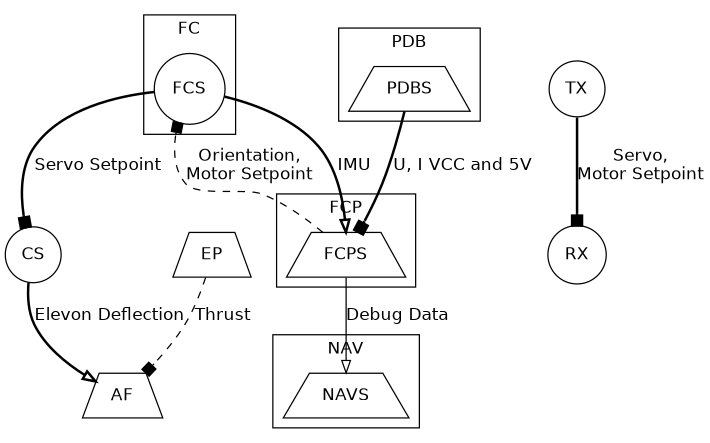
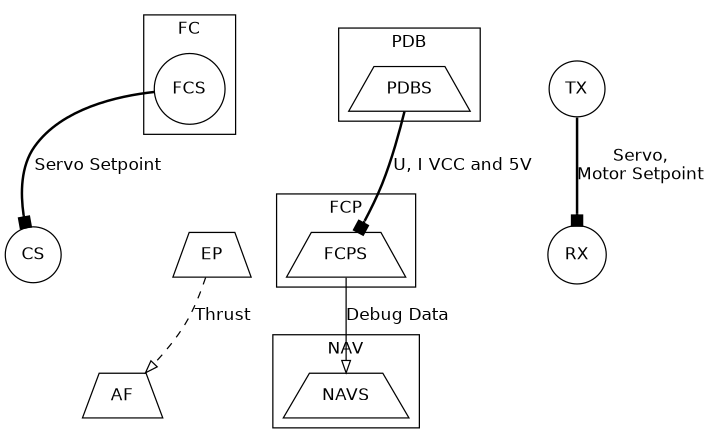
edge "FCS" -> "FCPS": removed, label "IMU"
edge "FCPS" -> "FCS": removed, label "Orientation, Motor Setpoint"
edge "EP" -> "AF": arrowhead box -> onormal
edge "CS" -> "AF": removed, label "Elevon Deflection"
